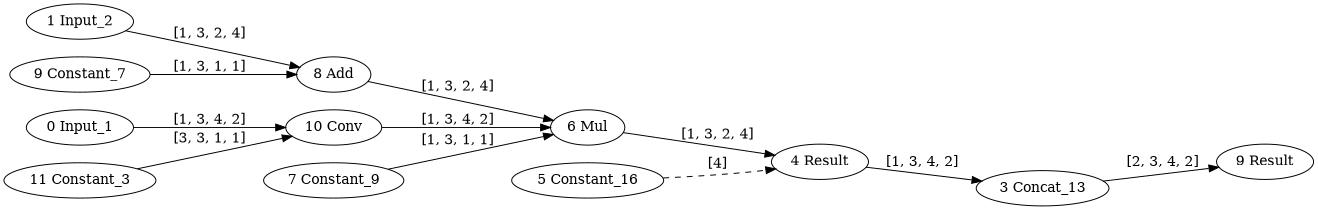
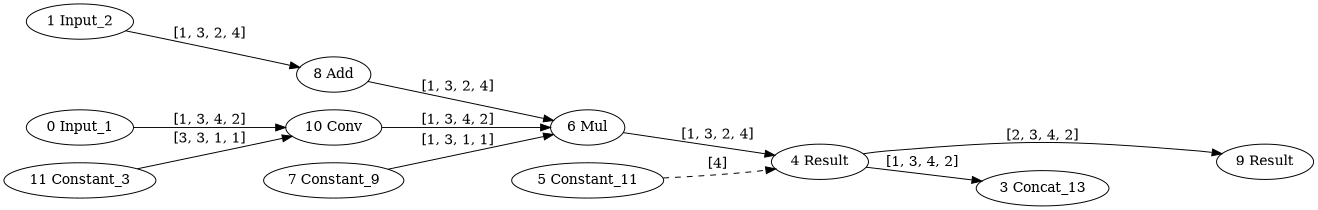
node "9 Constant_7": removed
edge "3 Concat_13" -> "9 Result": now "4 Result" -> "9 Result"
node "5 Constant_16": label "5 Constant_16" -> "5 Constant_11"
